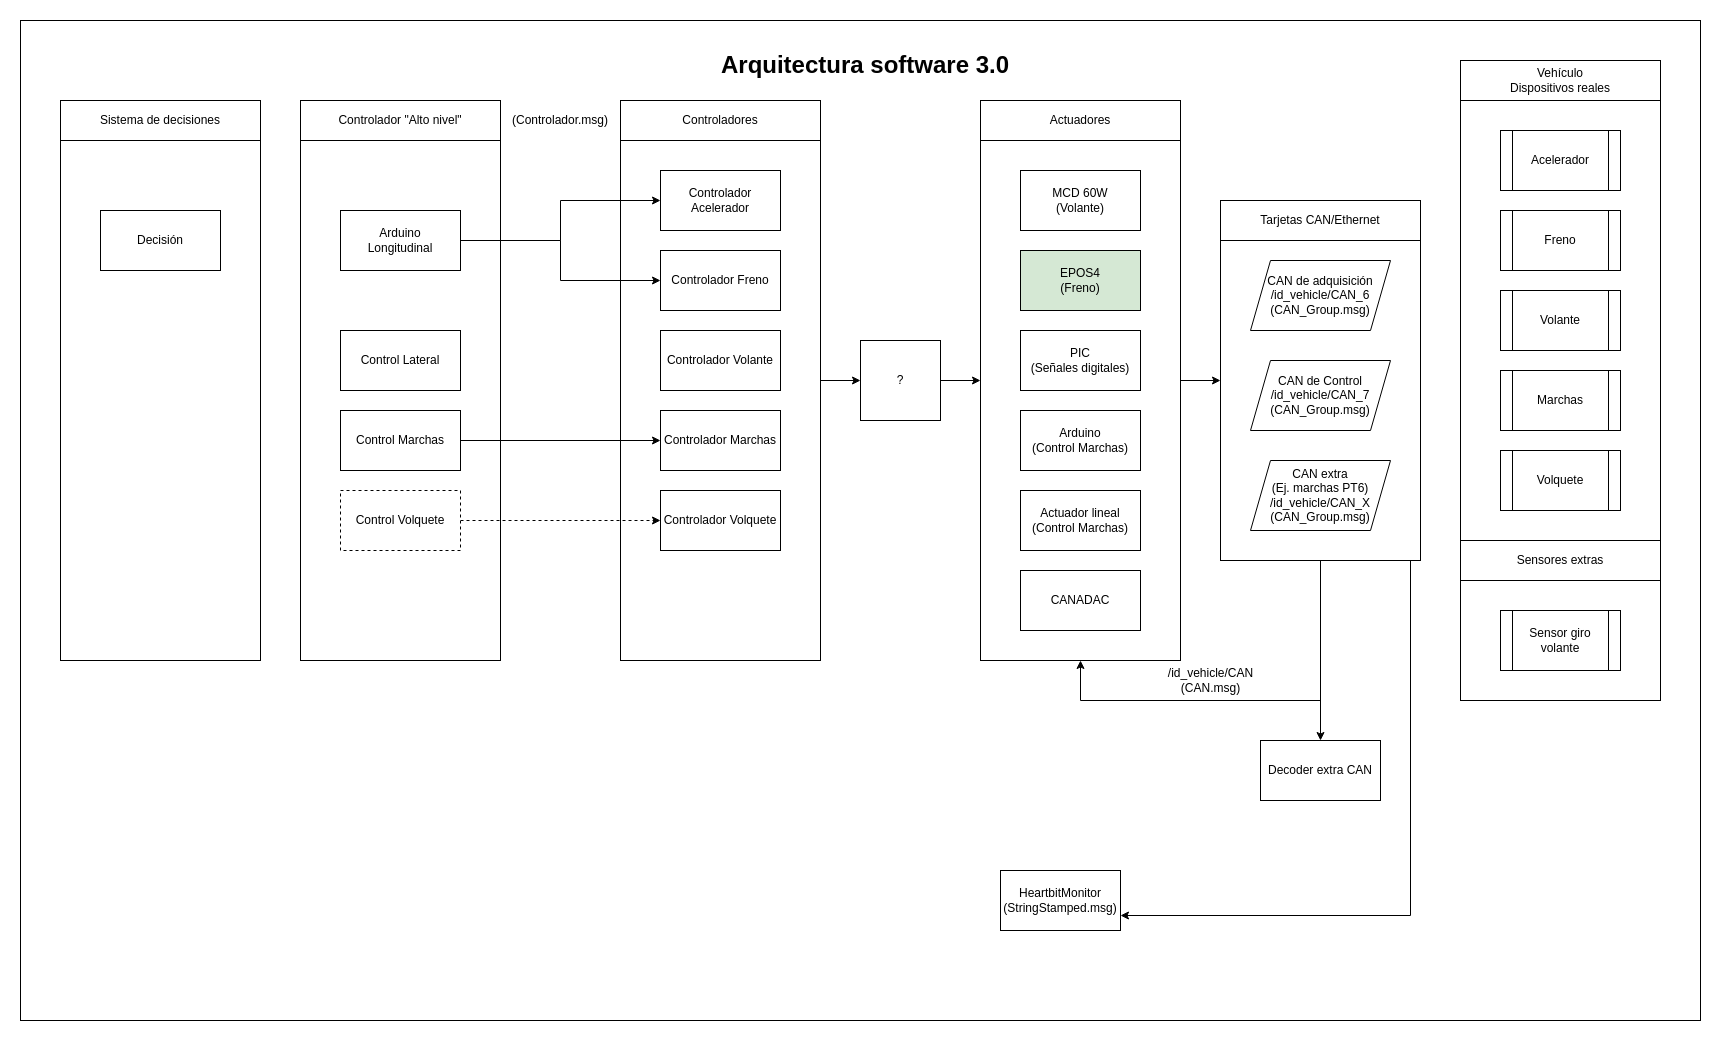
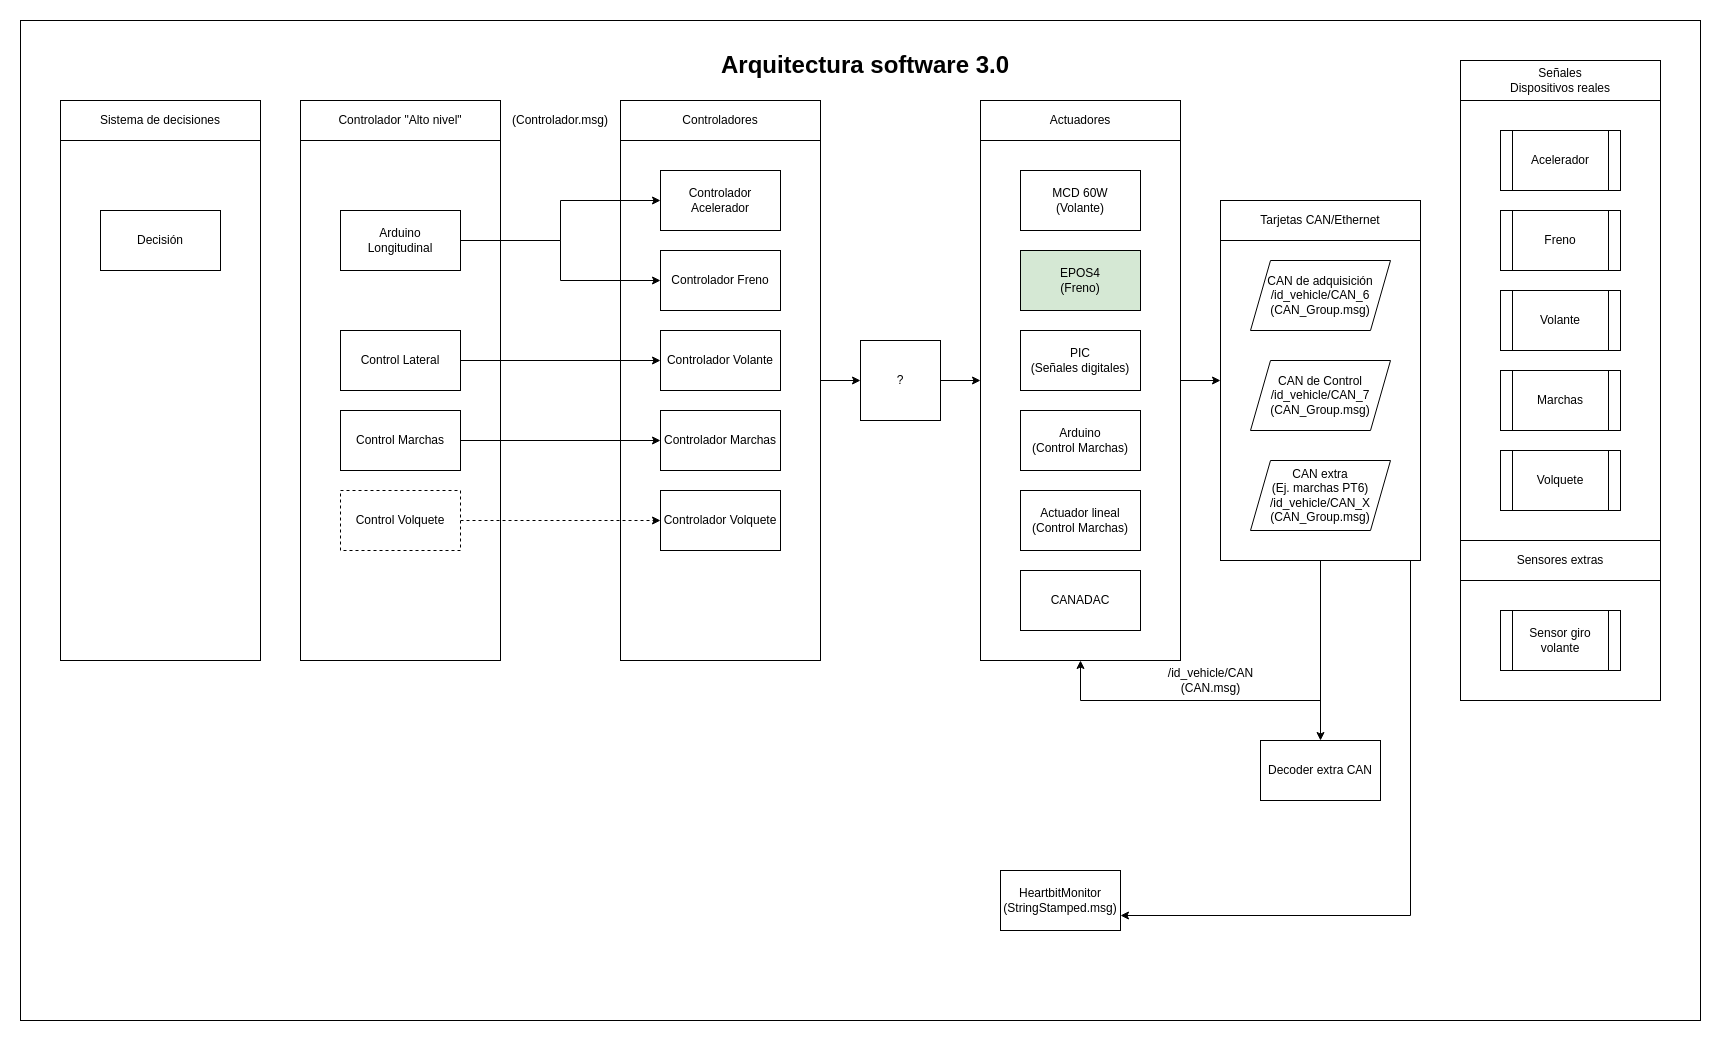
node "Vehículo Dispositivos reales": label "Vehículo Dispositivos reales" -> "Señales Dispositivos reales"
edge "Control Lateral" -> "Controlador Volante": added
